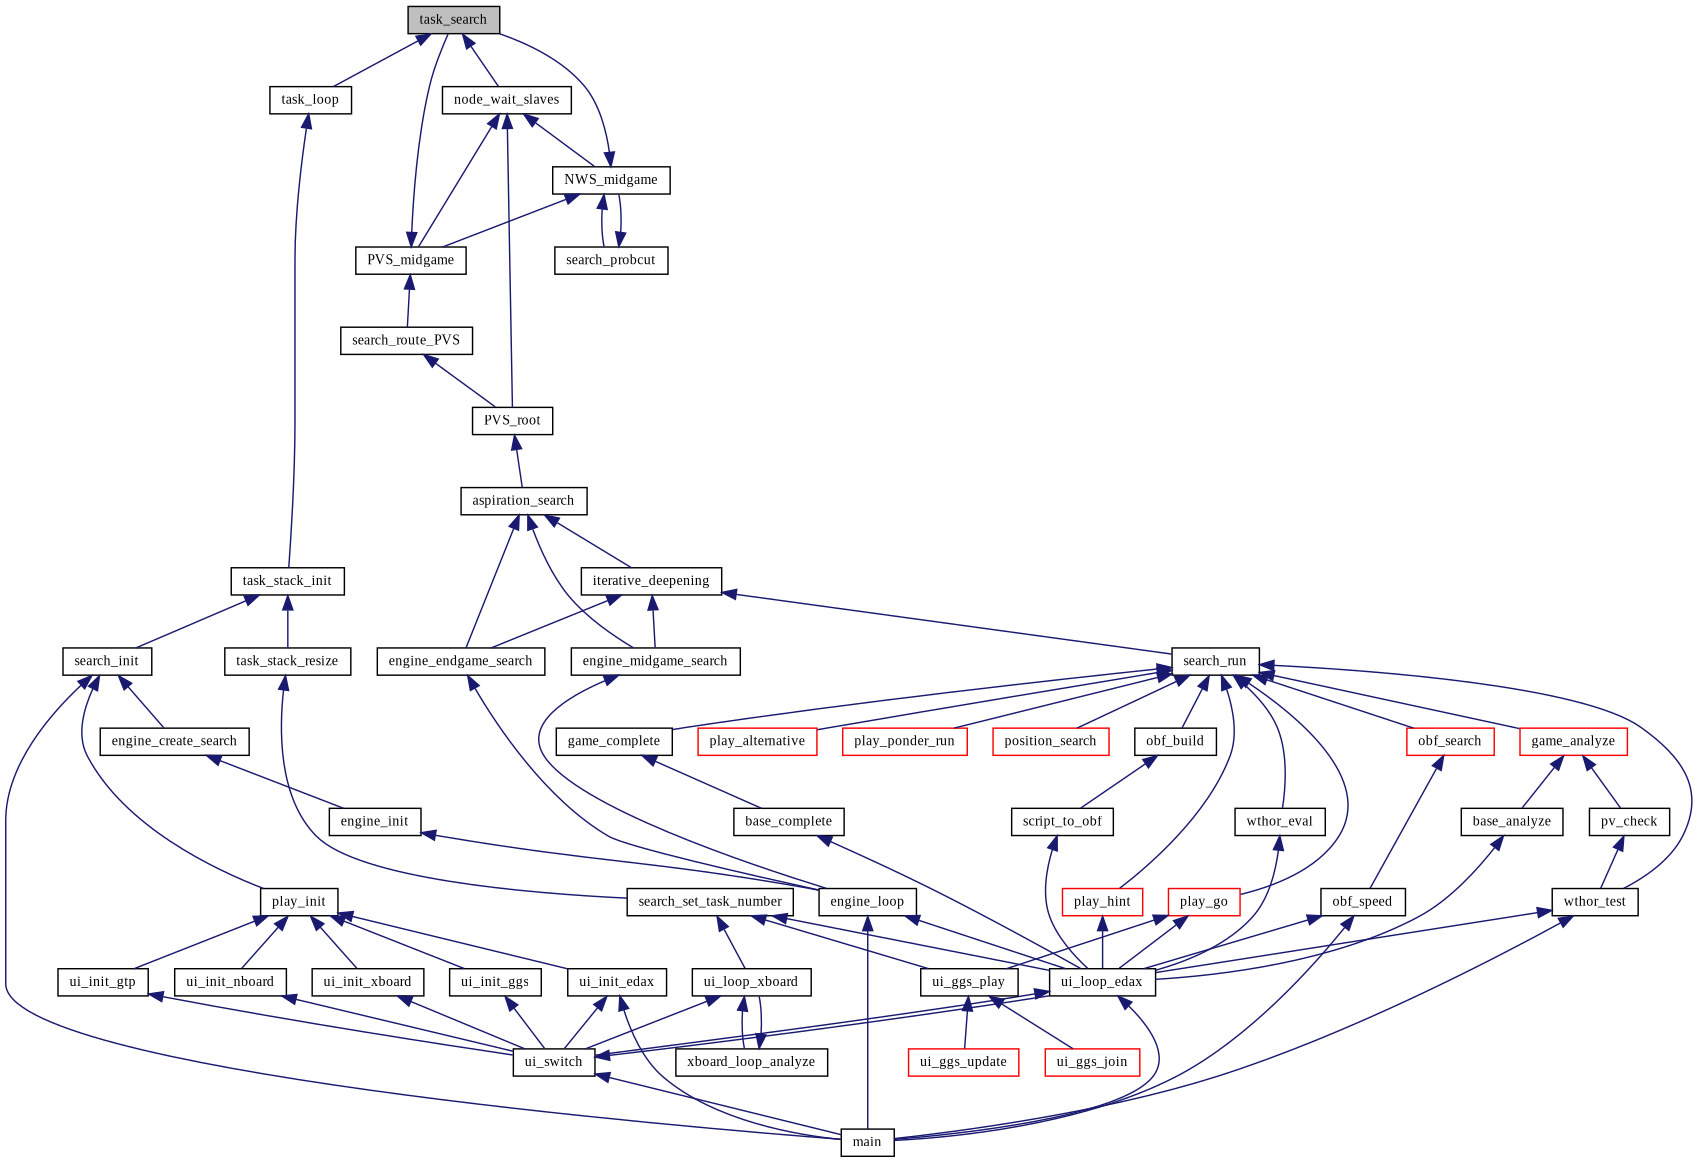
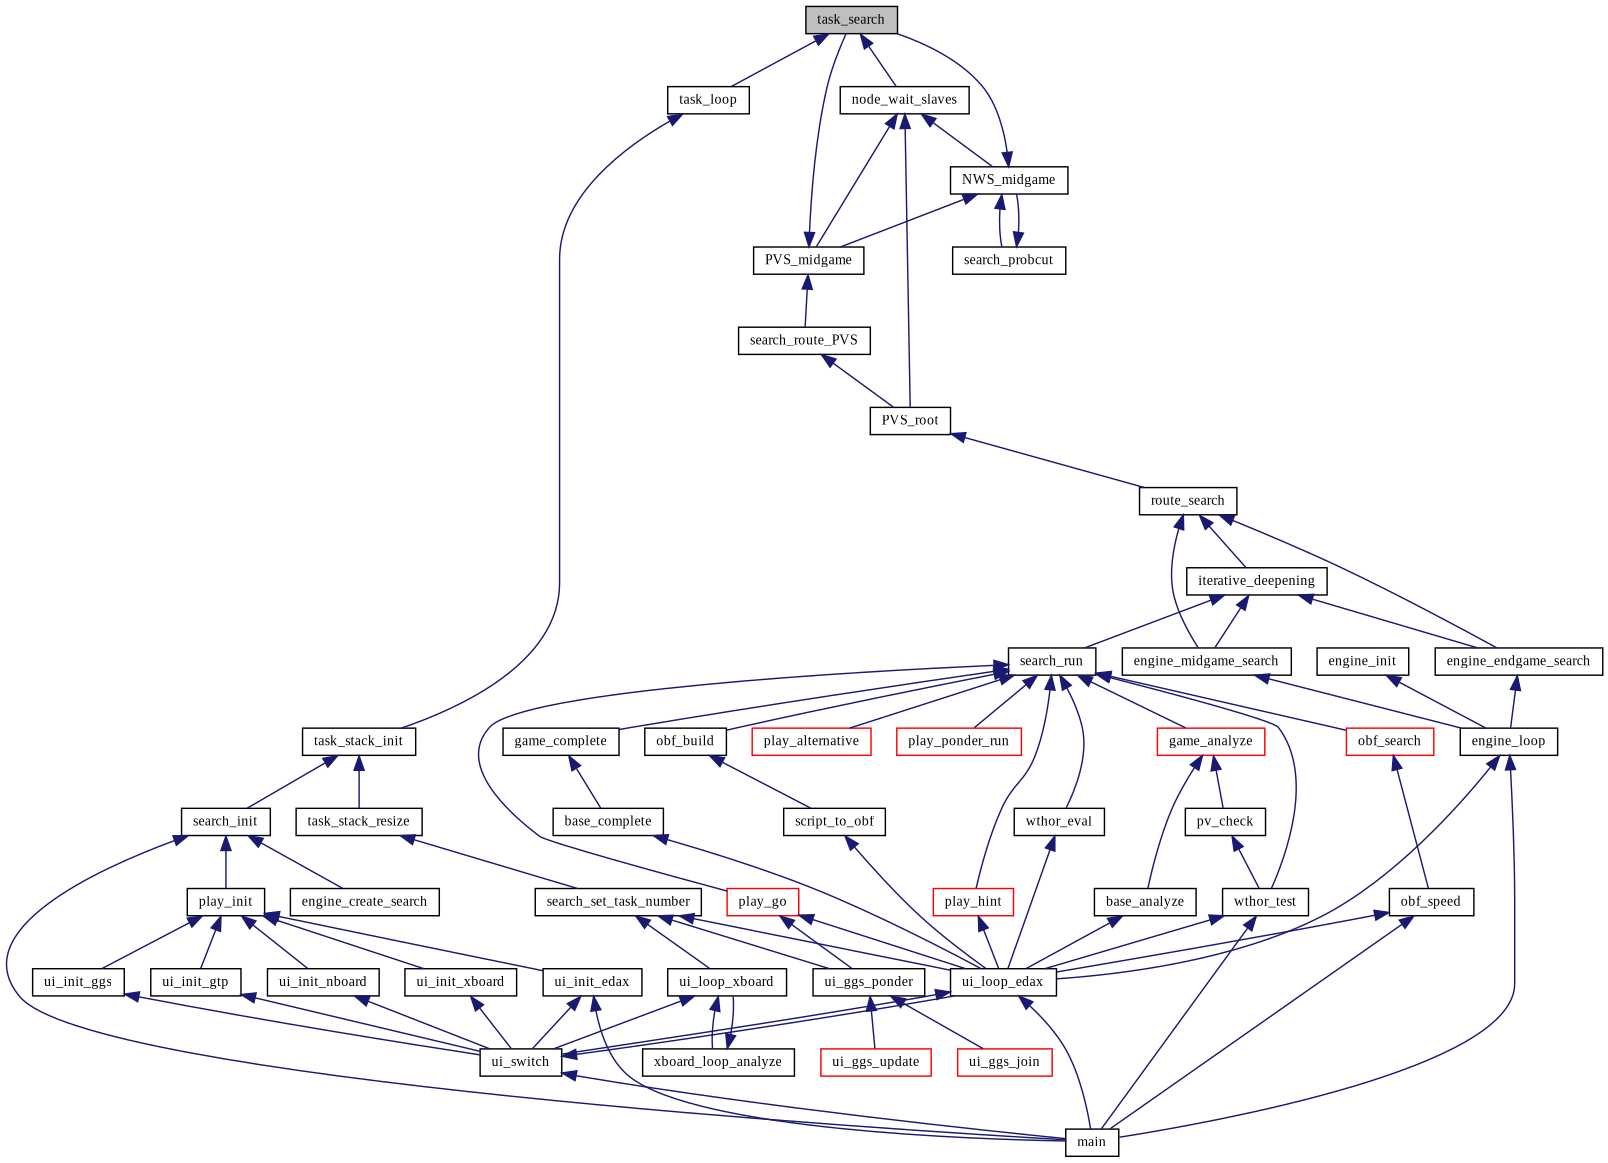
node "aspiration_search": label "aspiration_search" -> "route_search"
node "position_search": removed
edge "engine_init" -> "engine_create_search": removed
node "ui_ggs_play": label "ui_ggs_play" -> "ui_ggs_ponder"
